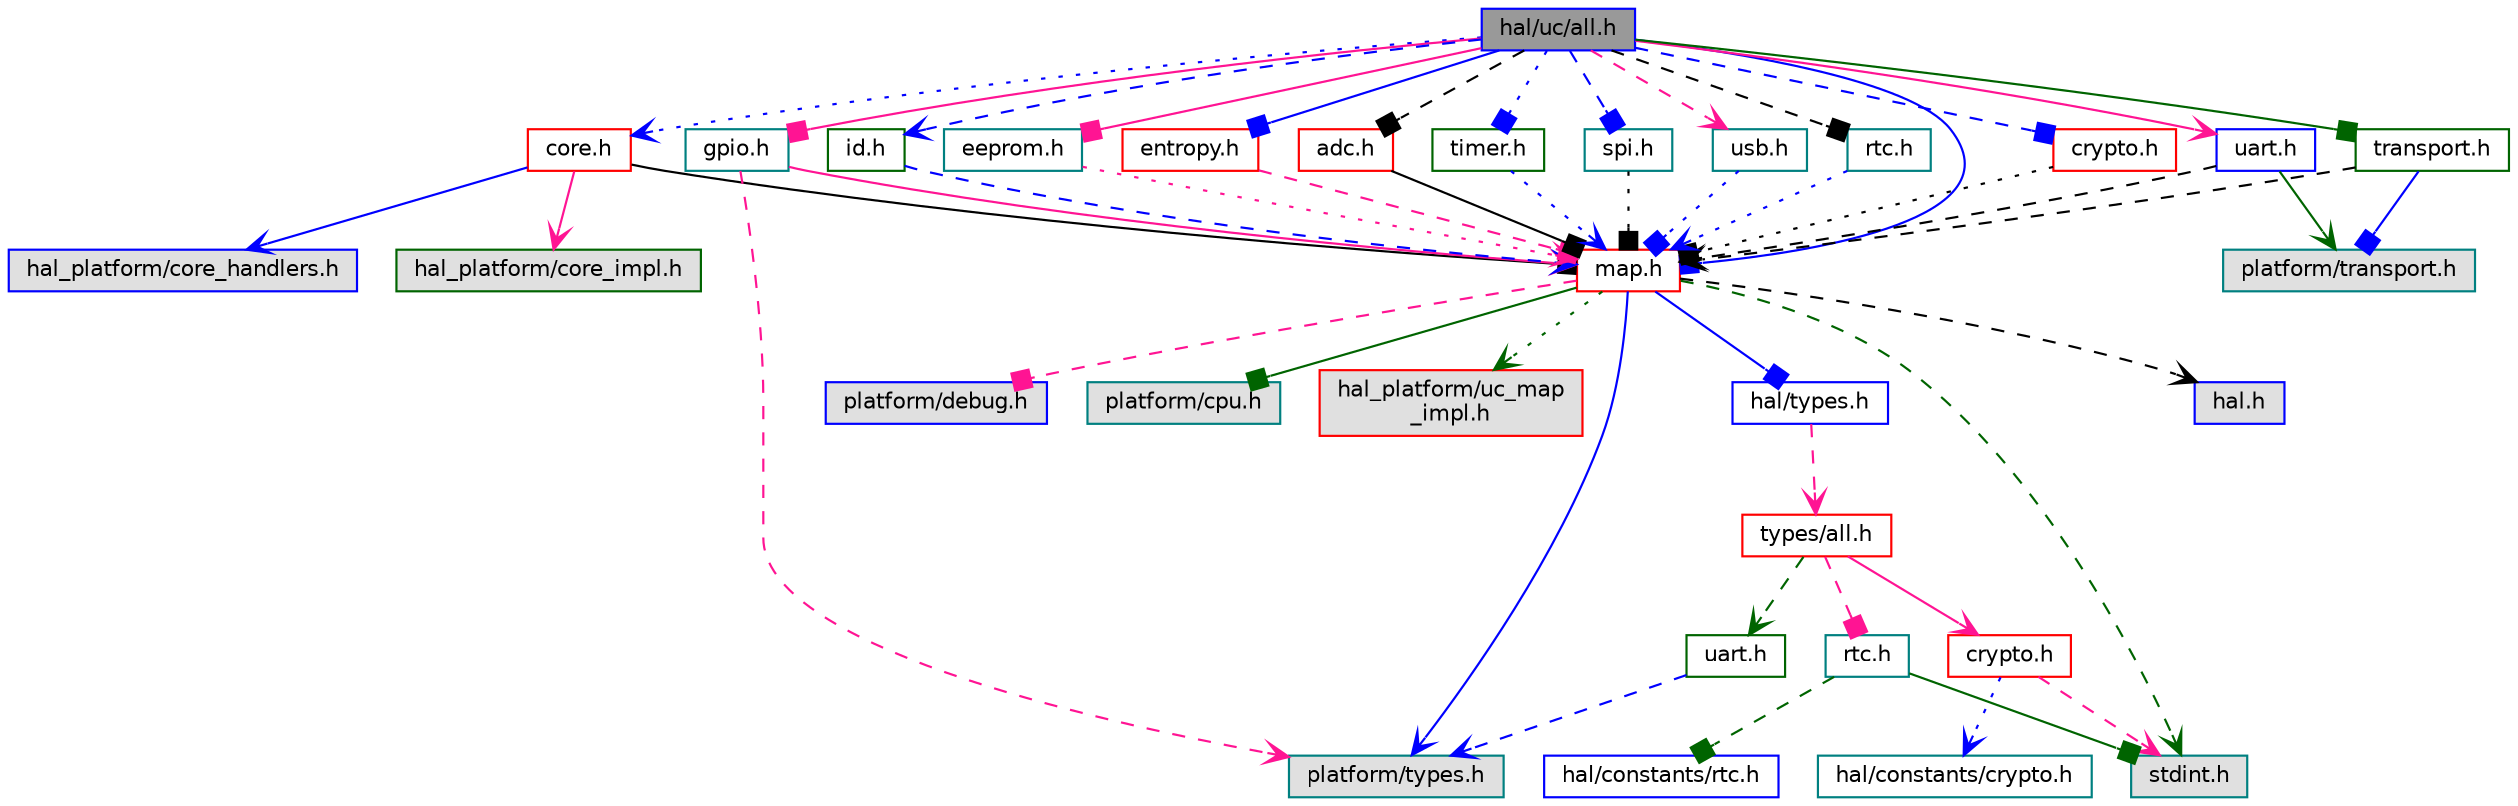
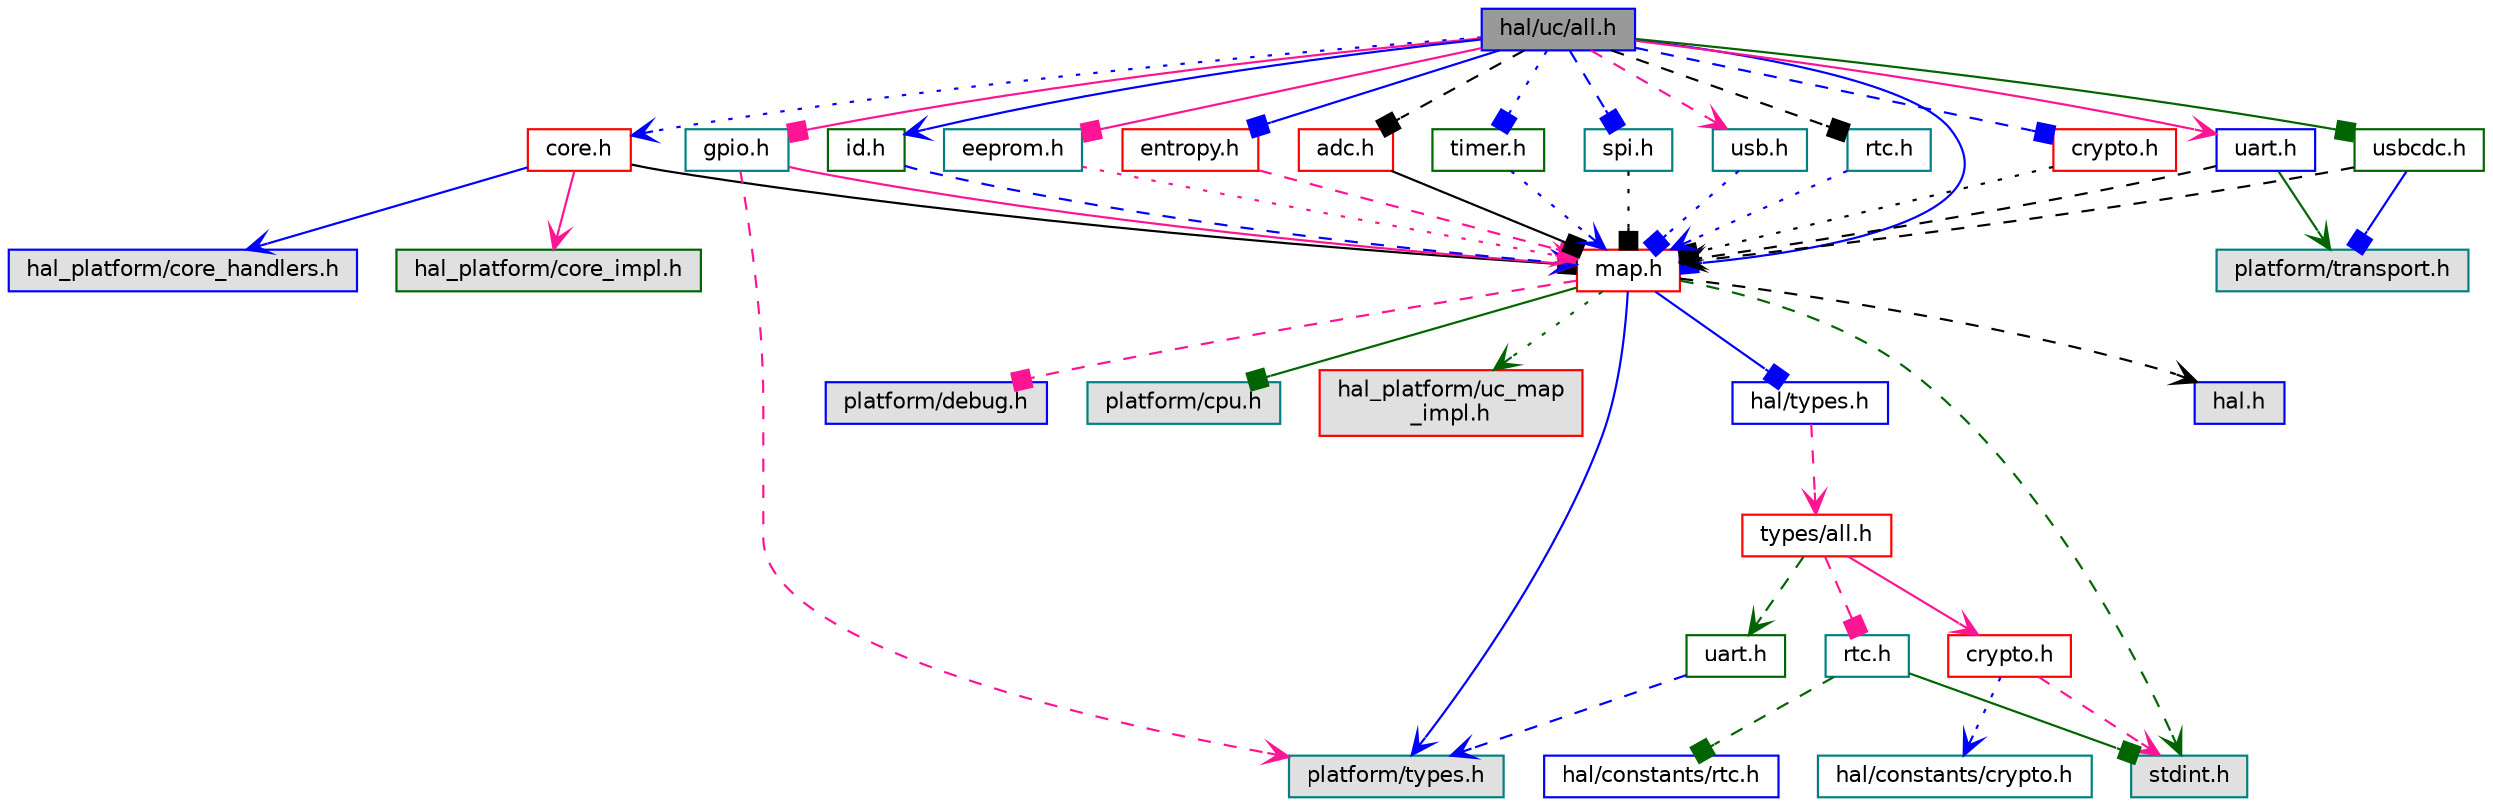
edge "hal/uc/all.h" -> "id.h": style dashed -> solid
node "transport.h": label "transport.h" -> "usbcdc.h"
